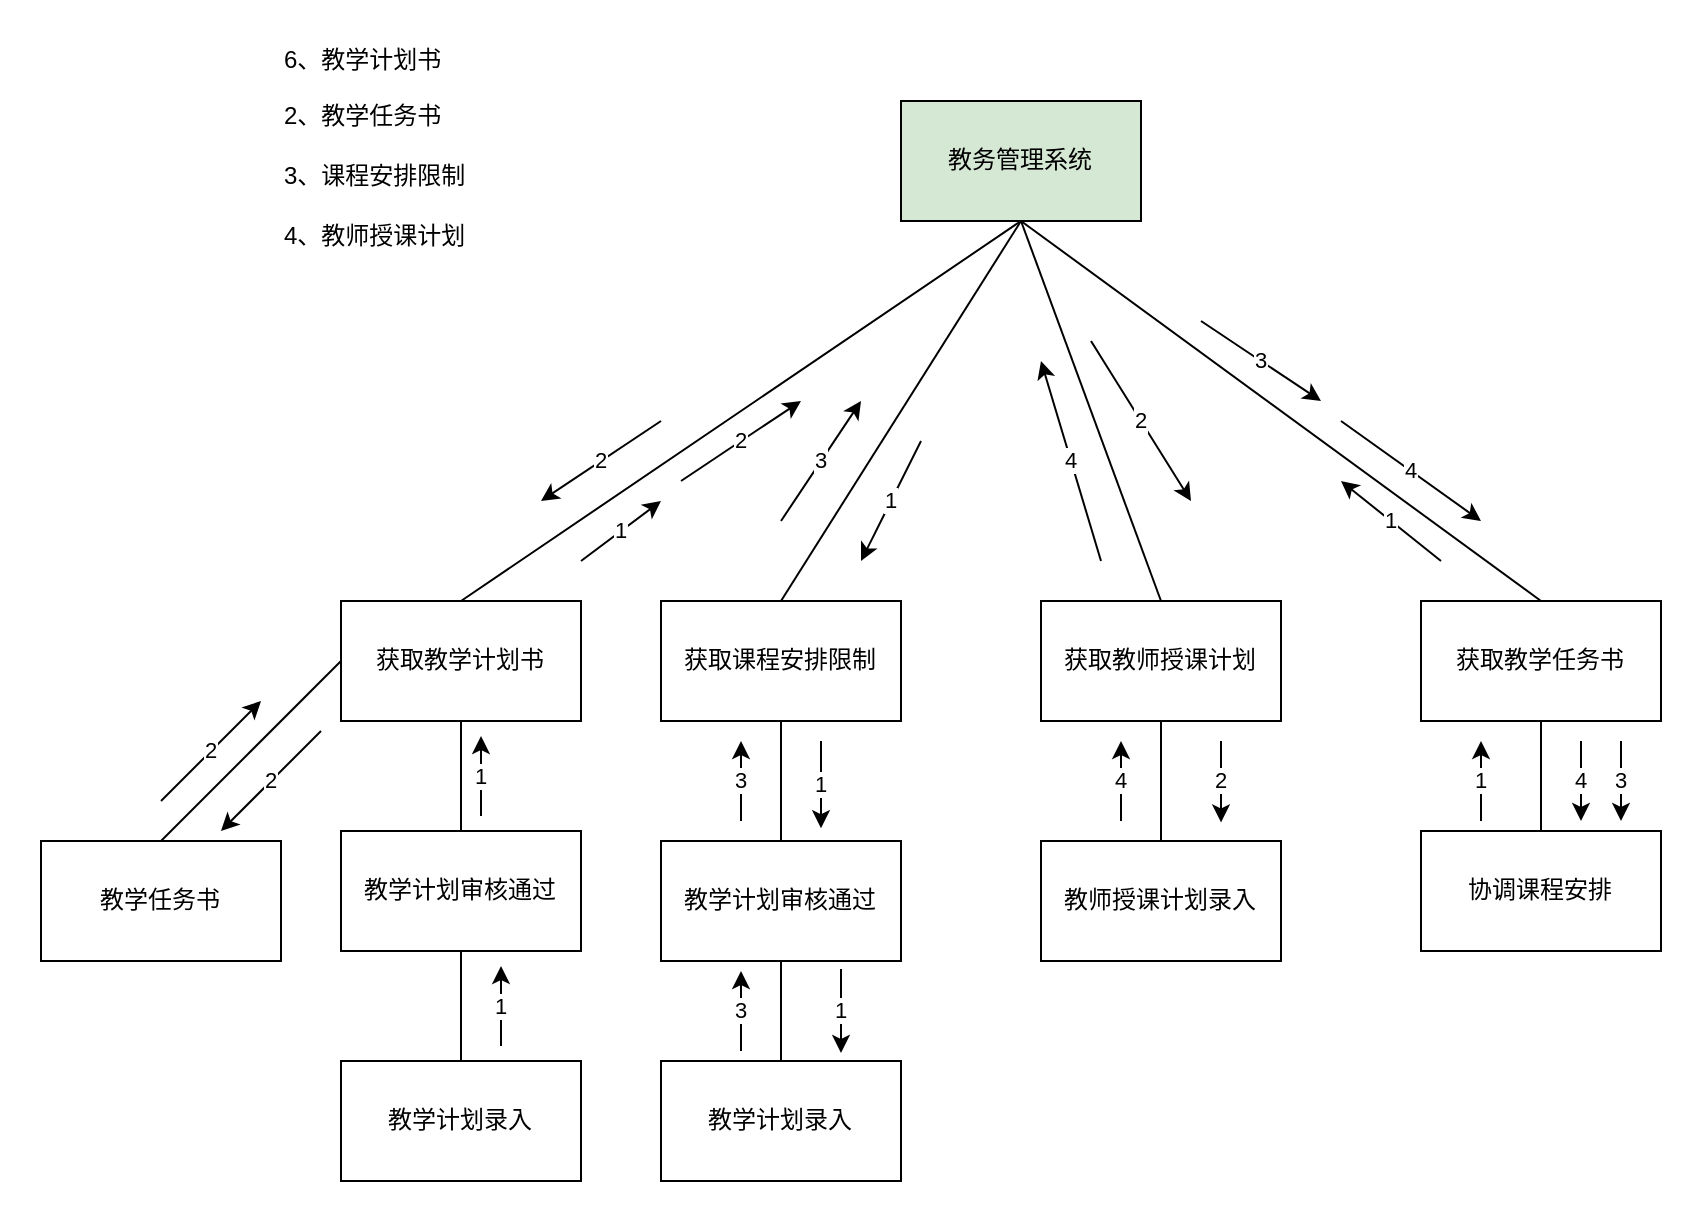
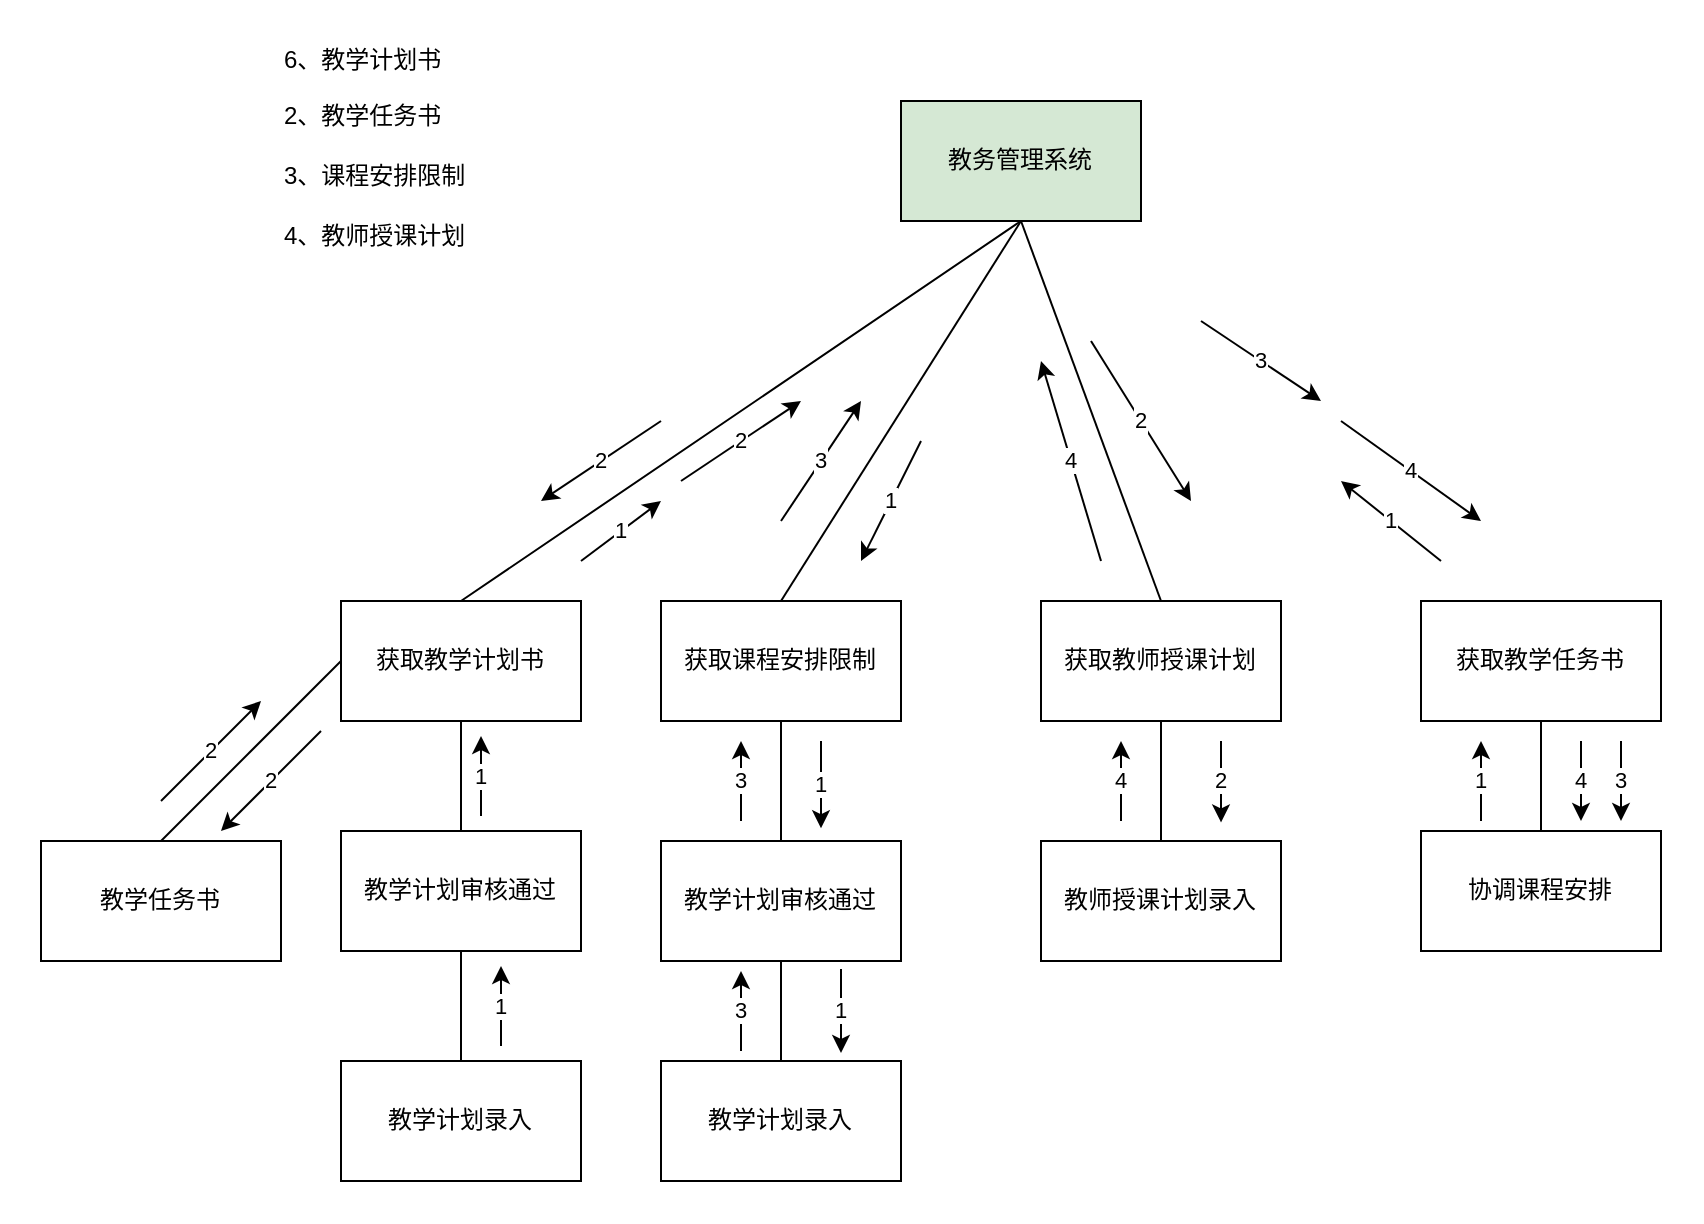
edge "教务管理系统" -- "获取教学任务书": removed
